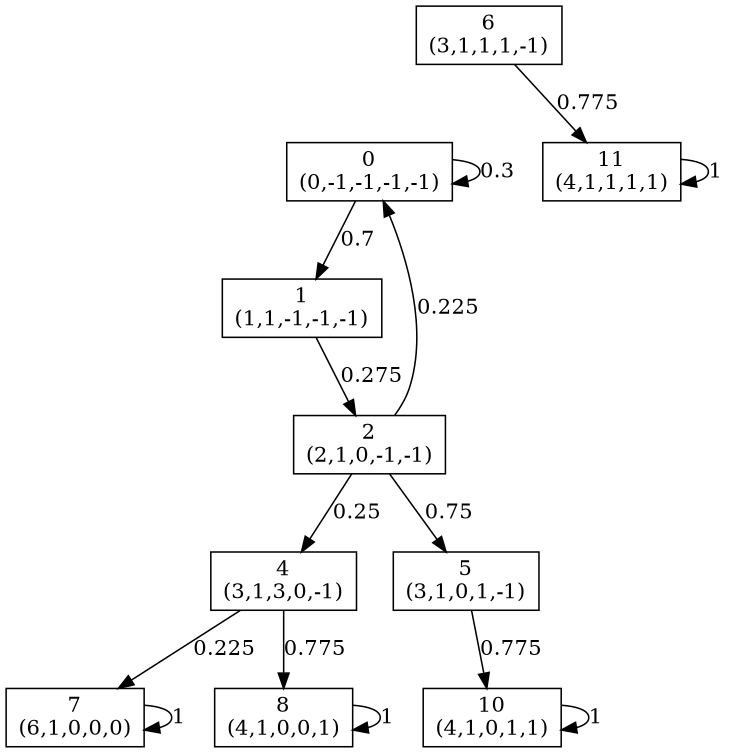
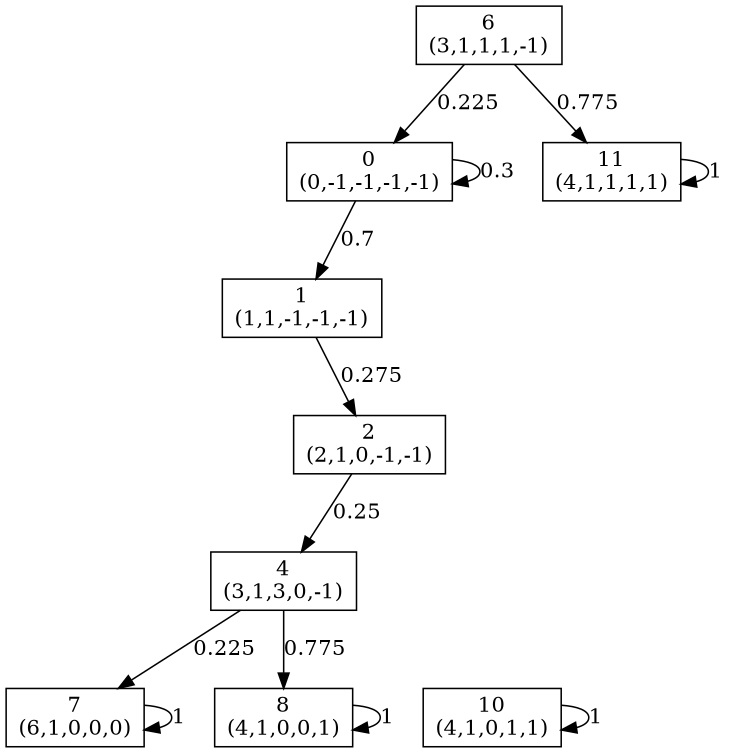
edge "2 (2,1,0,-1,-1)" -> "0 (0,-1,-1,-1,-1)": now "6 (3,1,1,1,-1)" -> "0 (0,-1,-1,-1,-1)"
node "5 (3,1,0,1,-1)": removed
